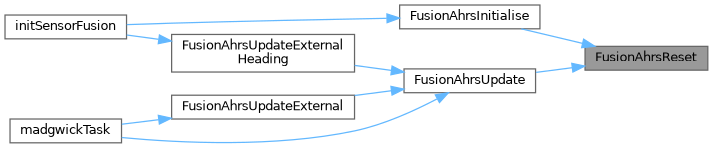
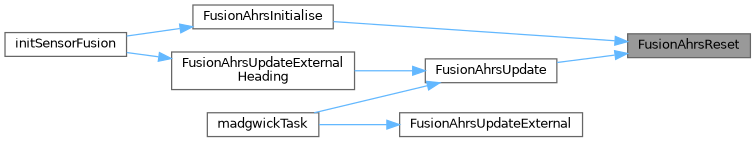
edge "FusionAhrsUpdateExternal" -> "FusionAhrsUpdate": removed
